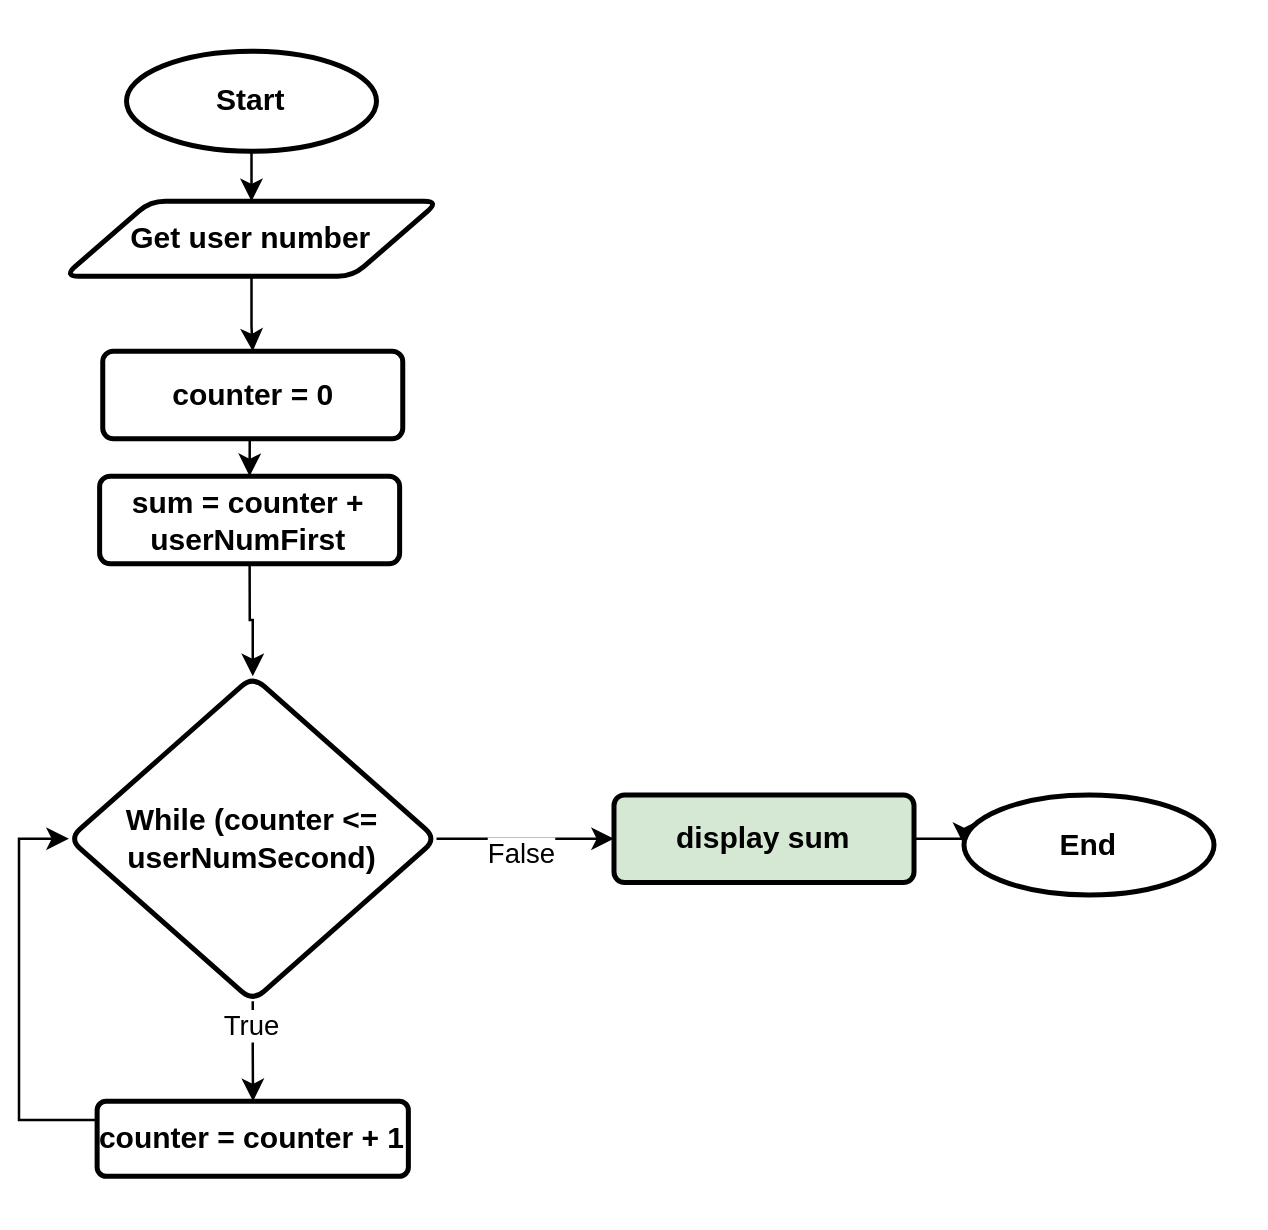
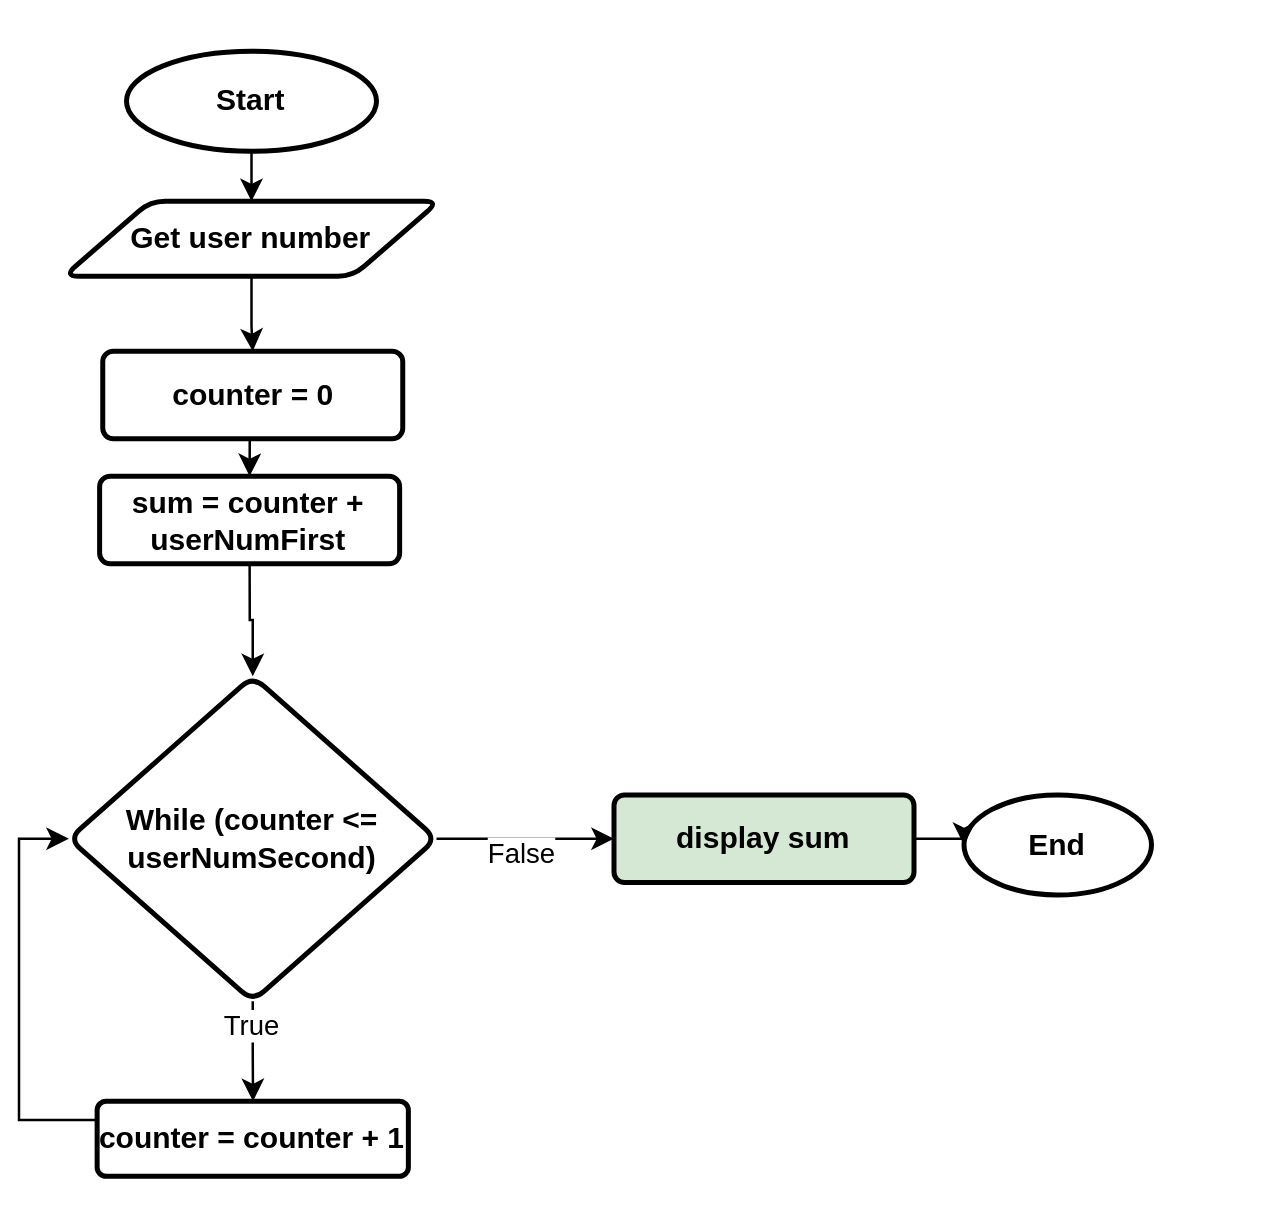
node "End": size 250x100 -> 188x100
